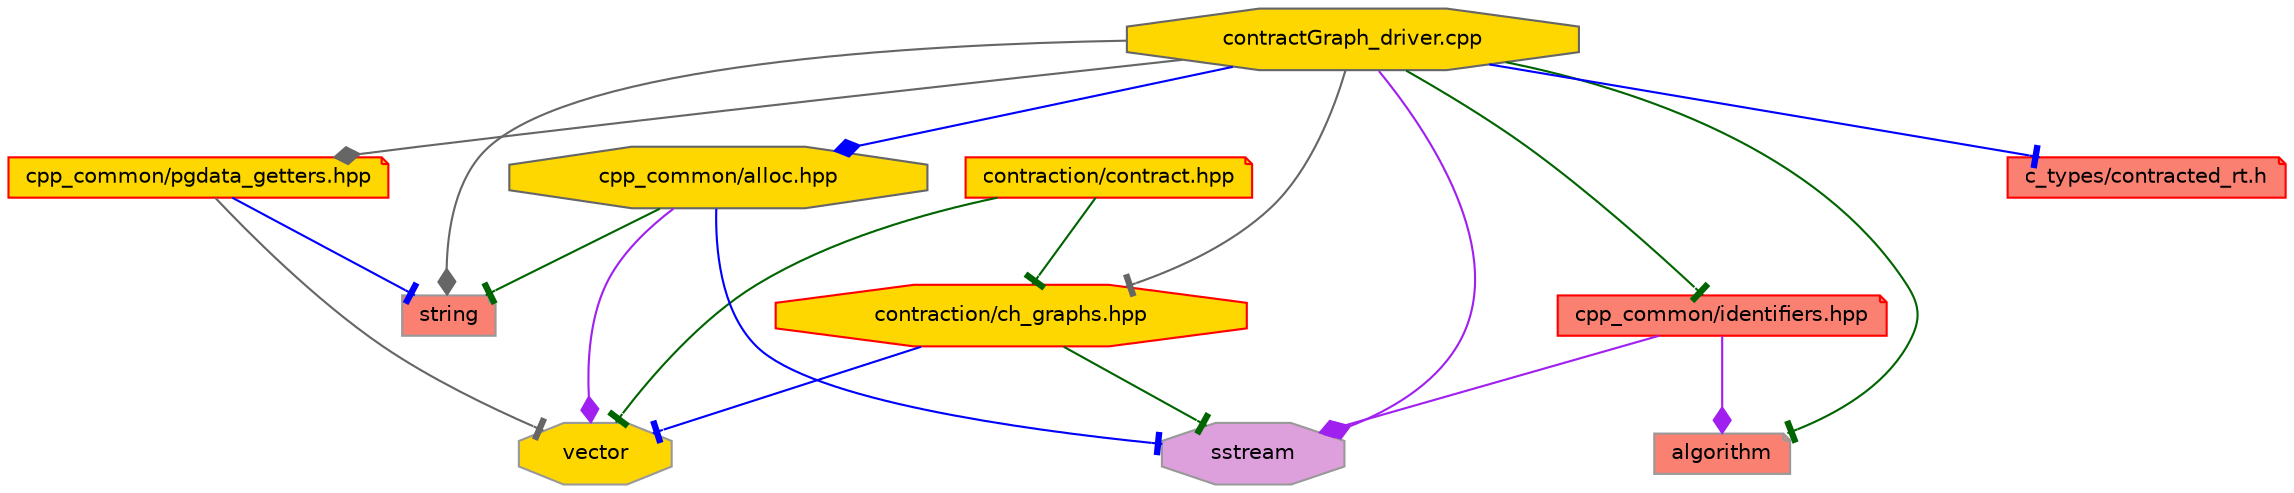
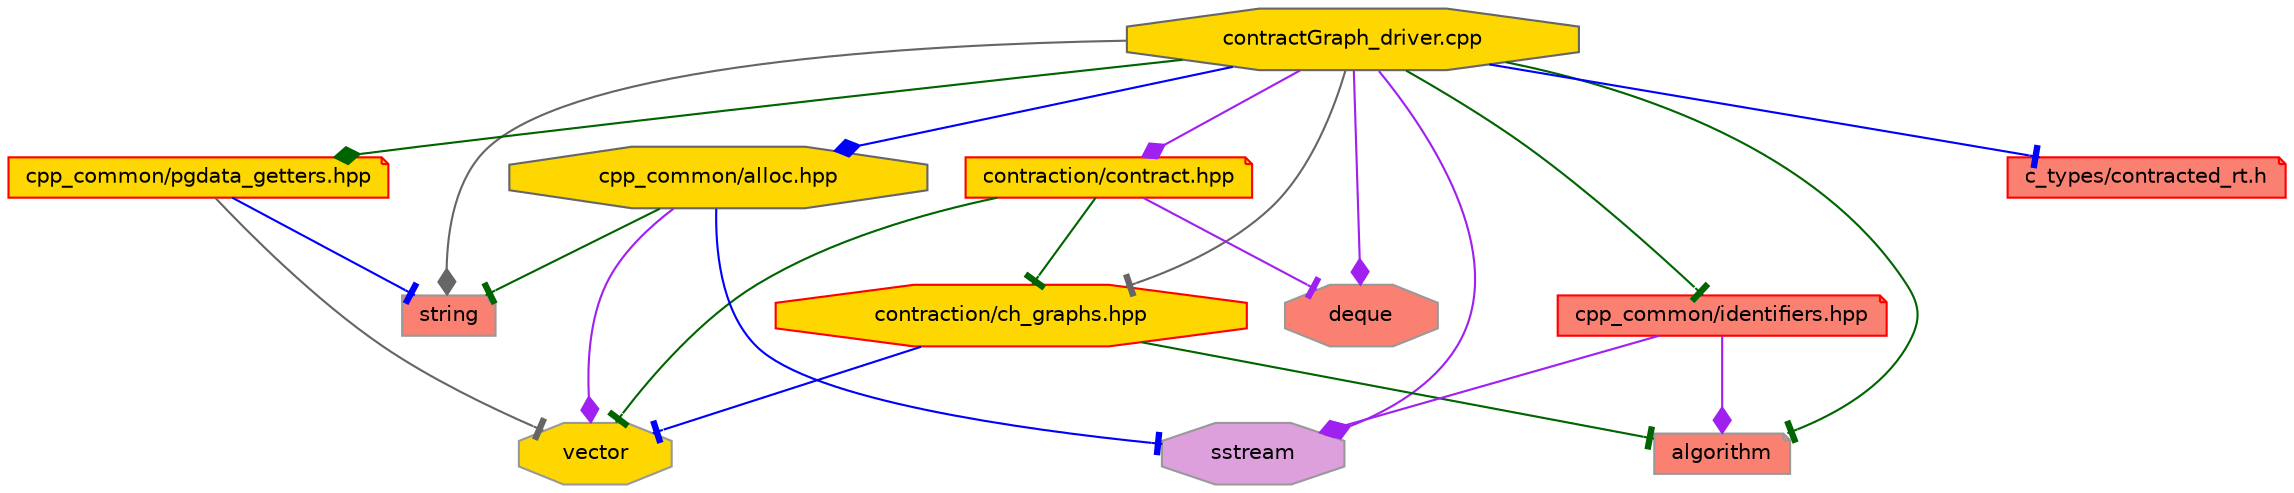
edge "contractGraph_driver.cpp" -> "cpp_common/pgdata_getters.hpp": color gray40 -> darkgreen
edge "contractGraph_driver.cpp" -> "contraction/contract.hpp": added
node "deque": added
edge "contraction/ch_graphs.hpp" -> "sstream": now "contraction/ch_graphs.hpp" -> "algorithm"
